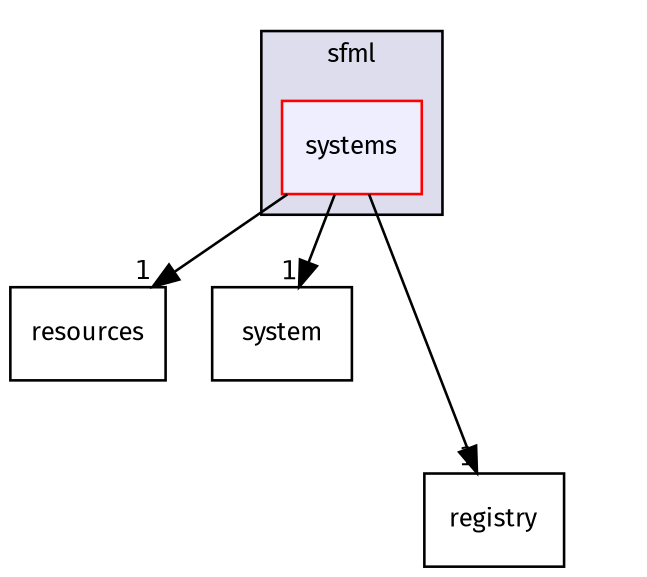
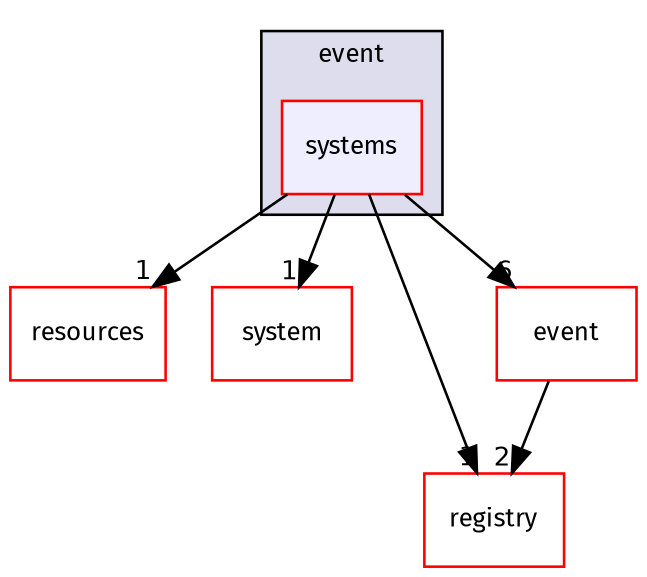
cluster "sfml": label "sfml" -> "event"
node "resources": color black -> red
node "system": color black -> red
node "event": added
node "registry": color black -> red
